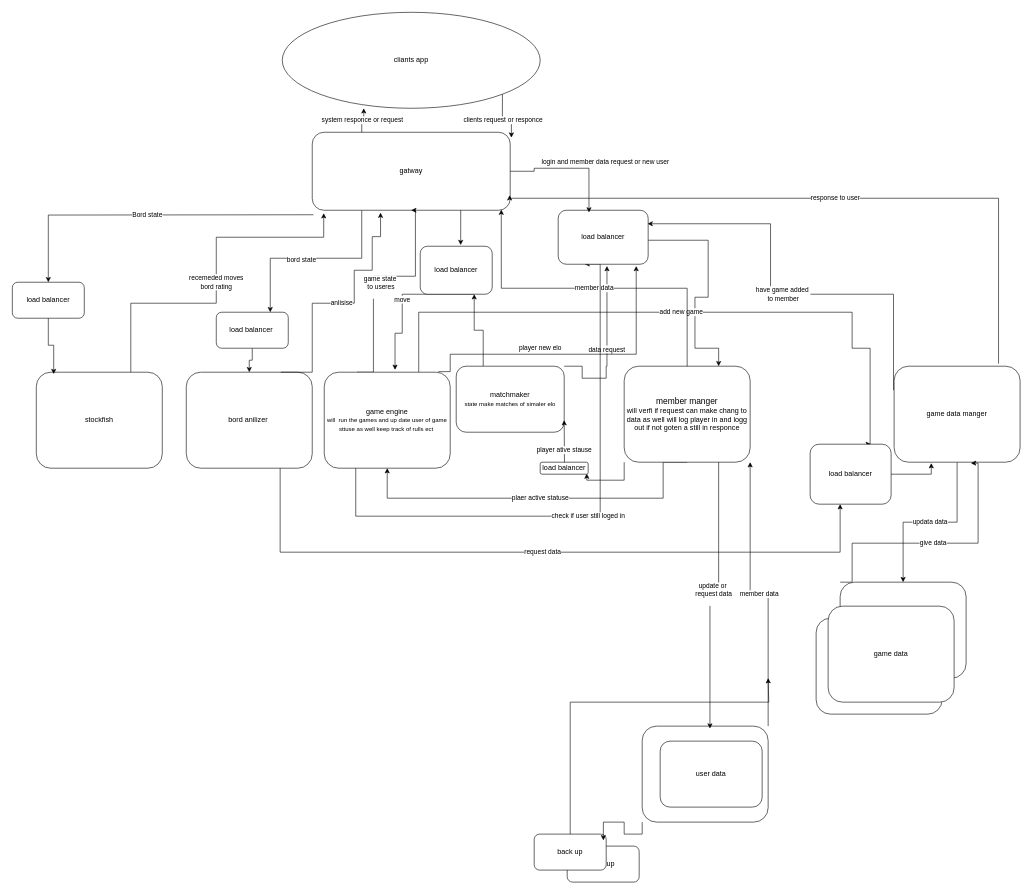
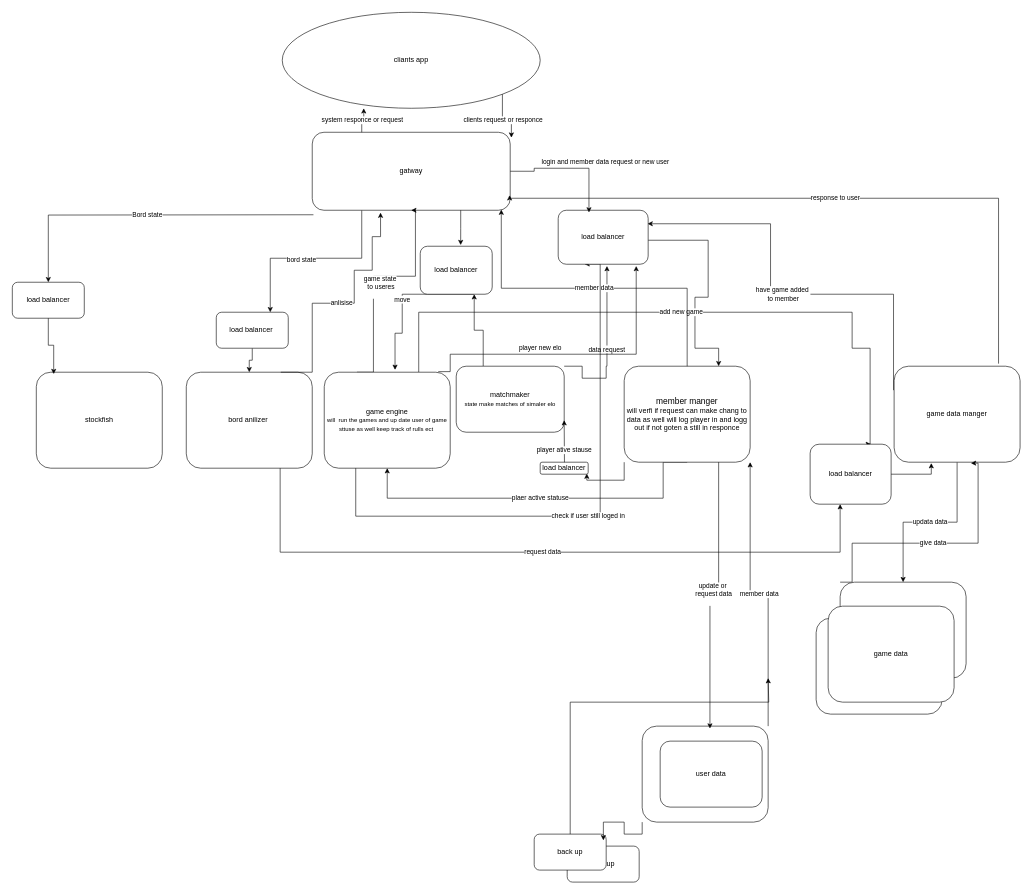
edge "stockfish" -> "gatway": removed, label "recemeded moves bord rating"
